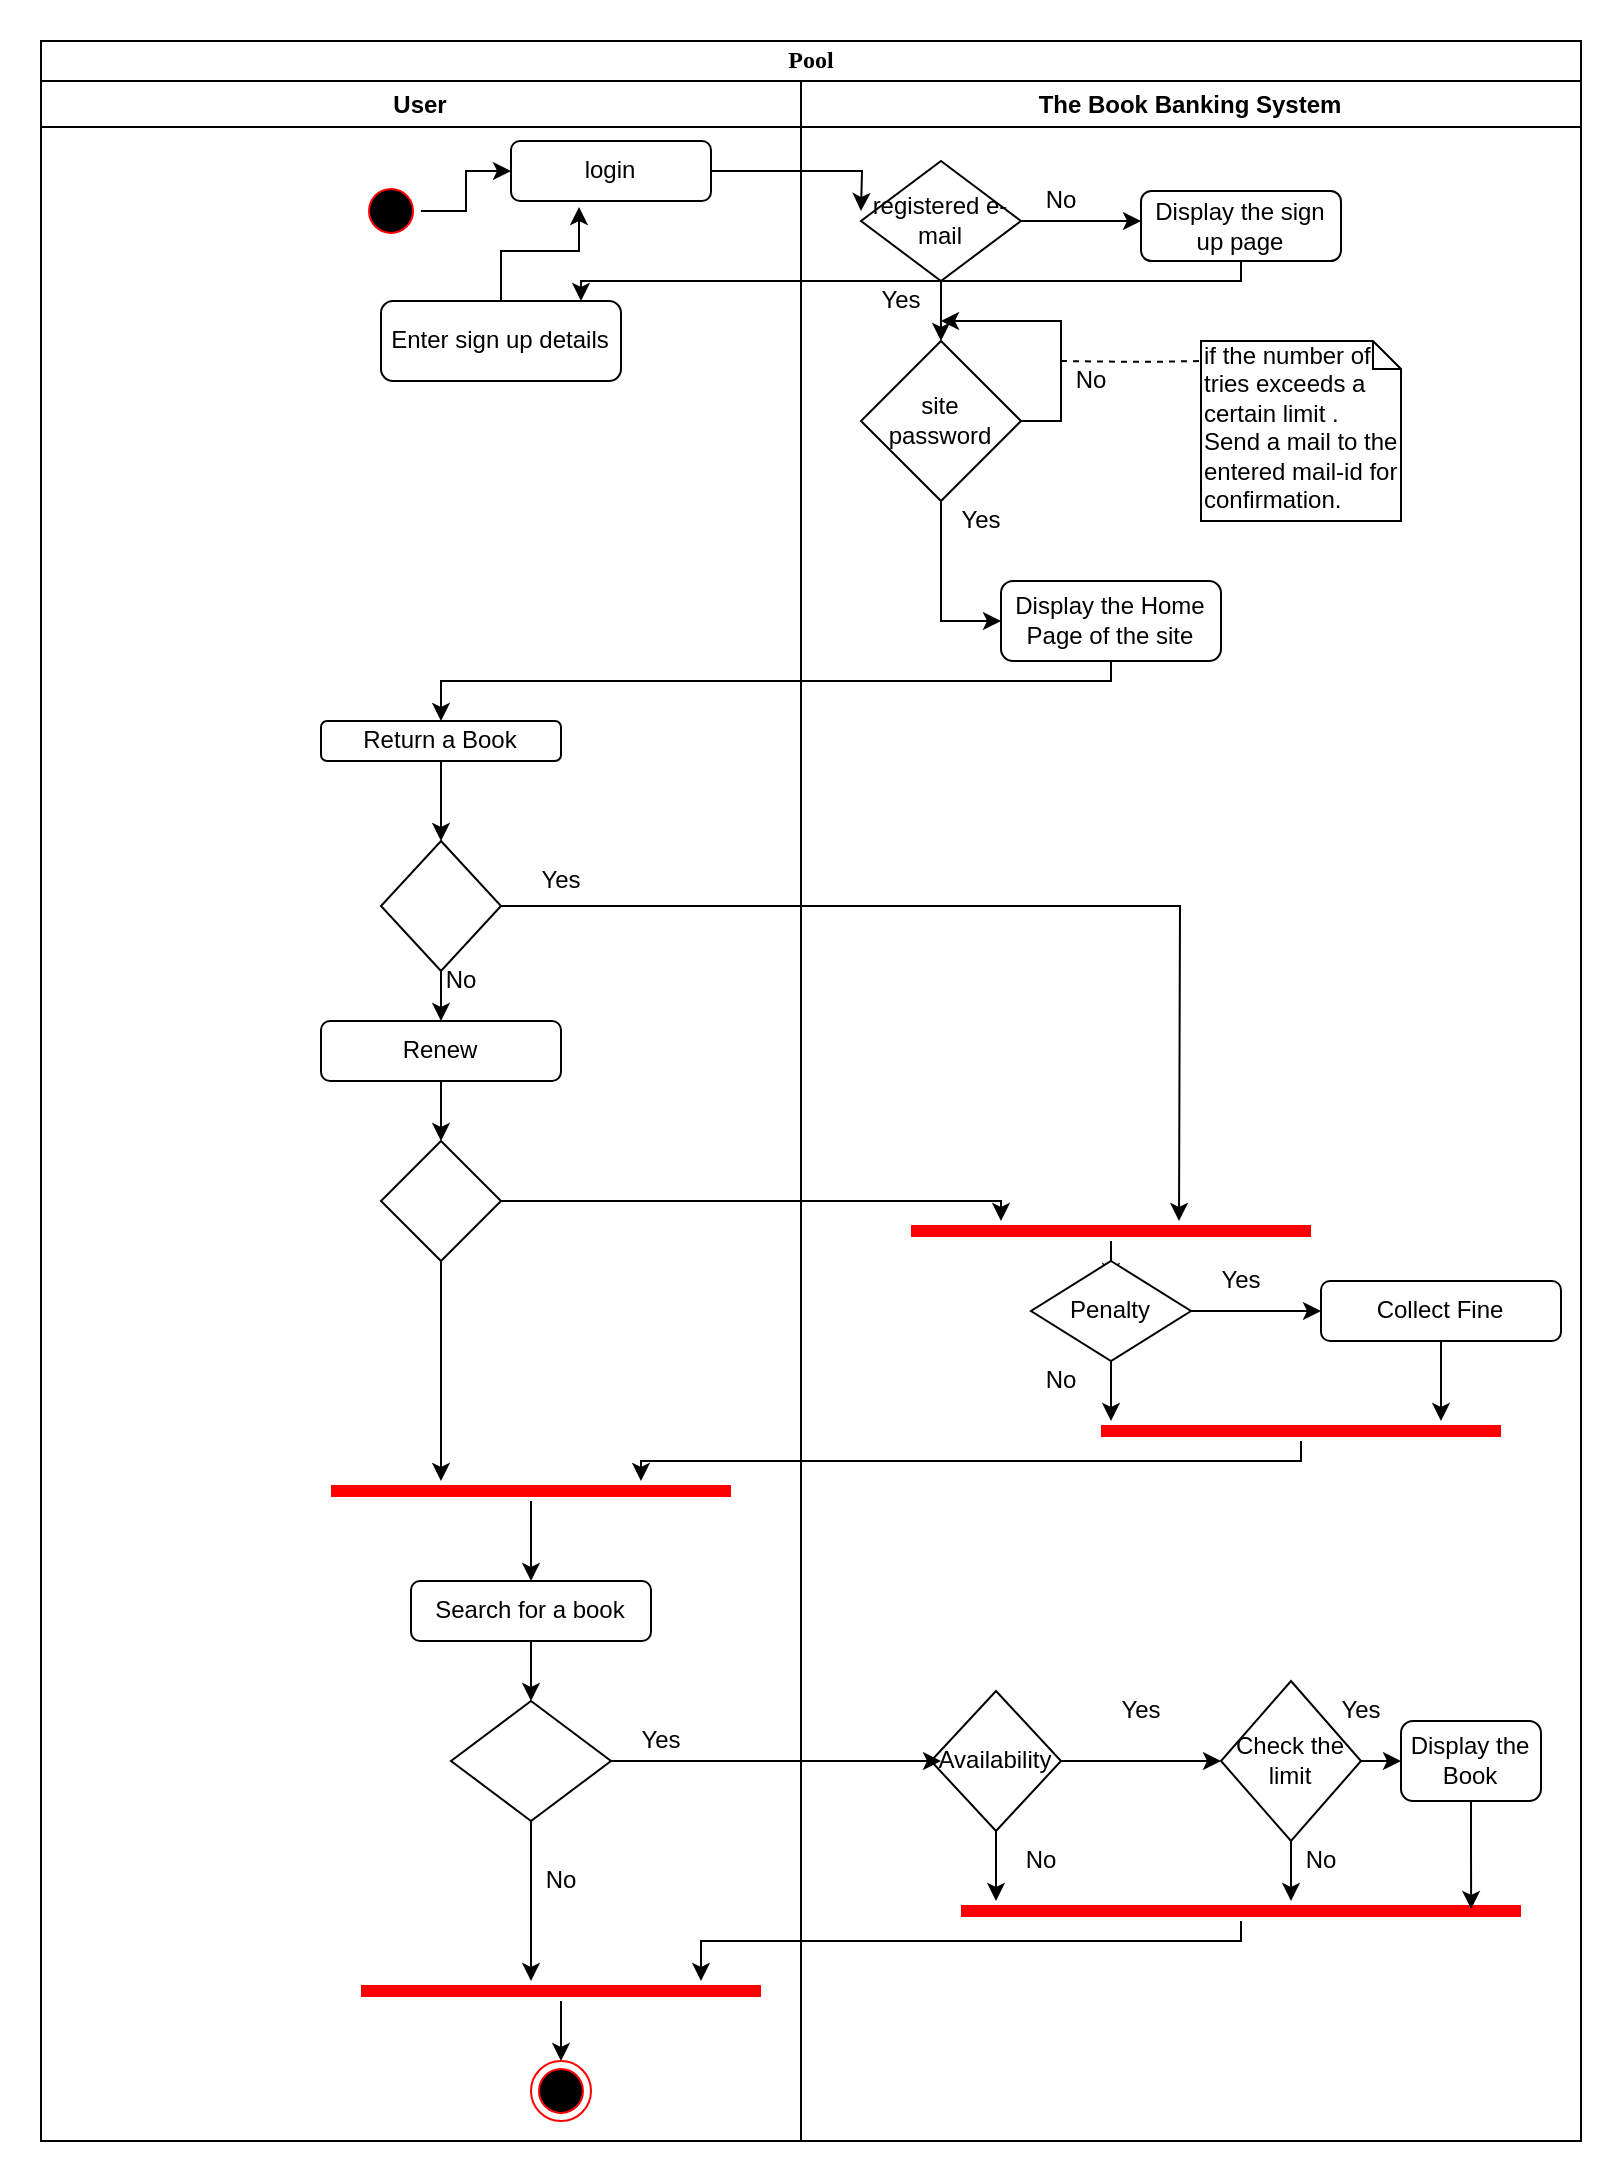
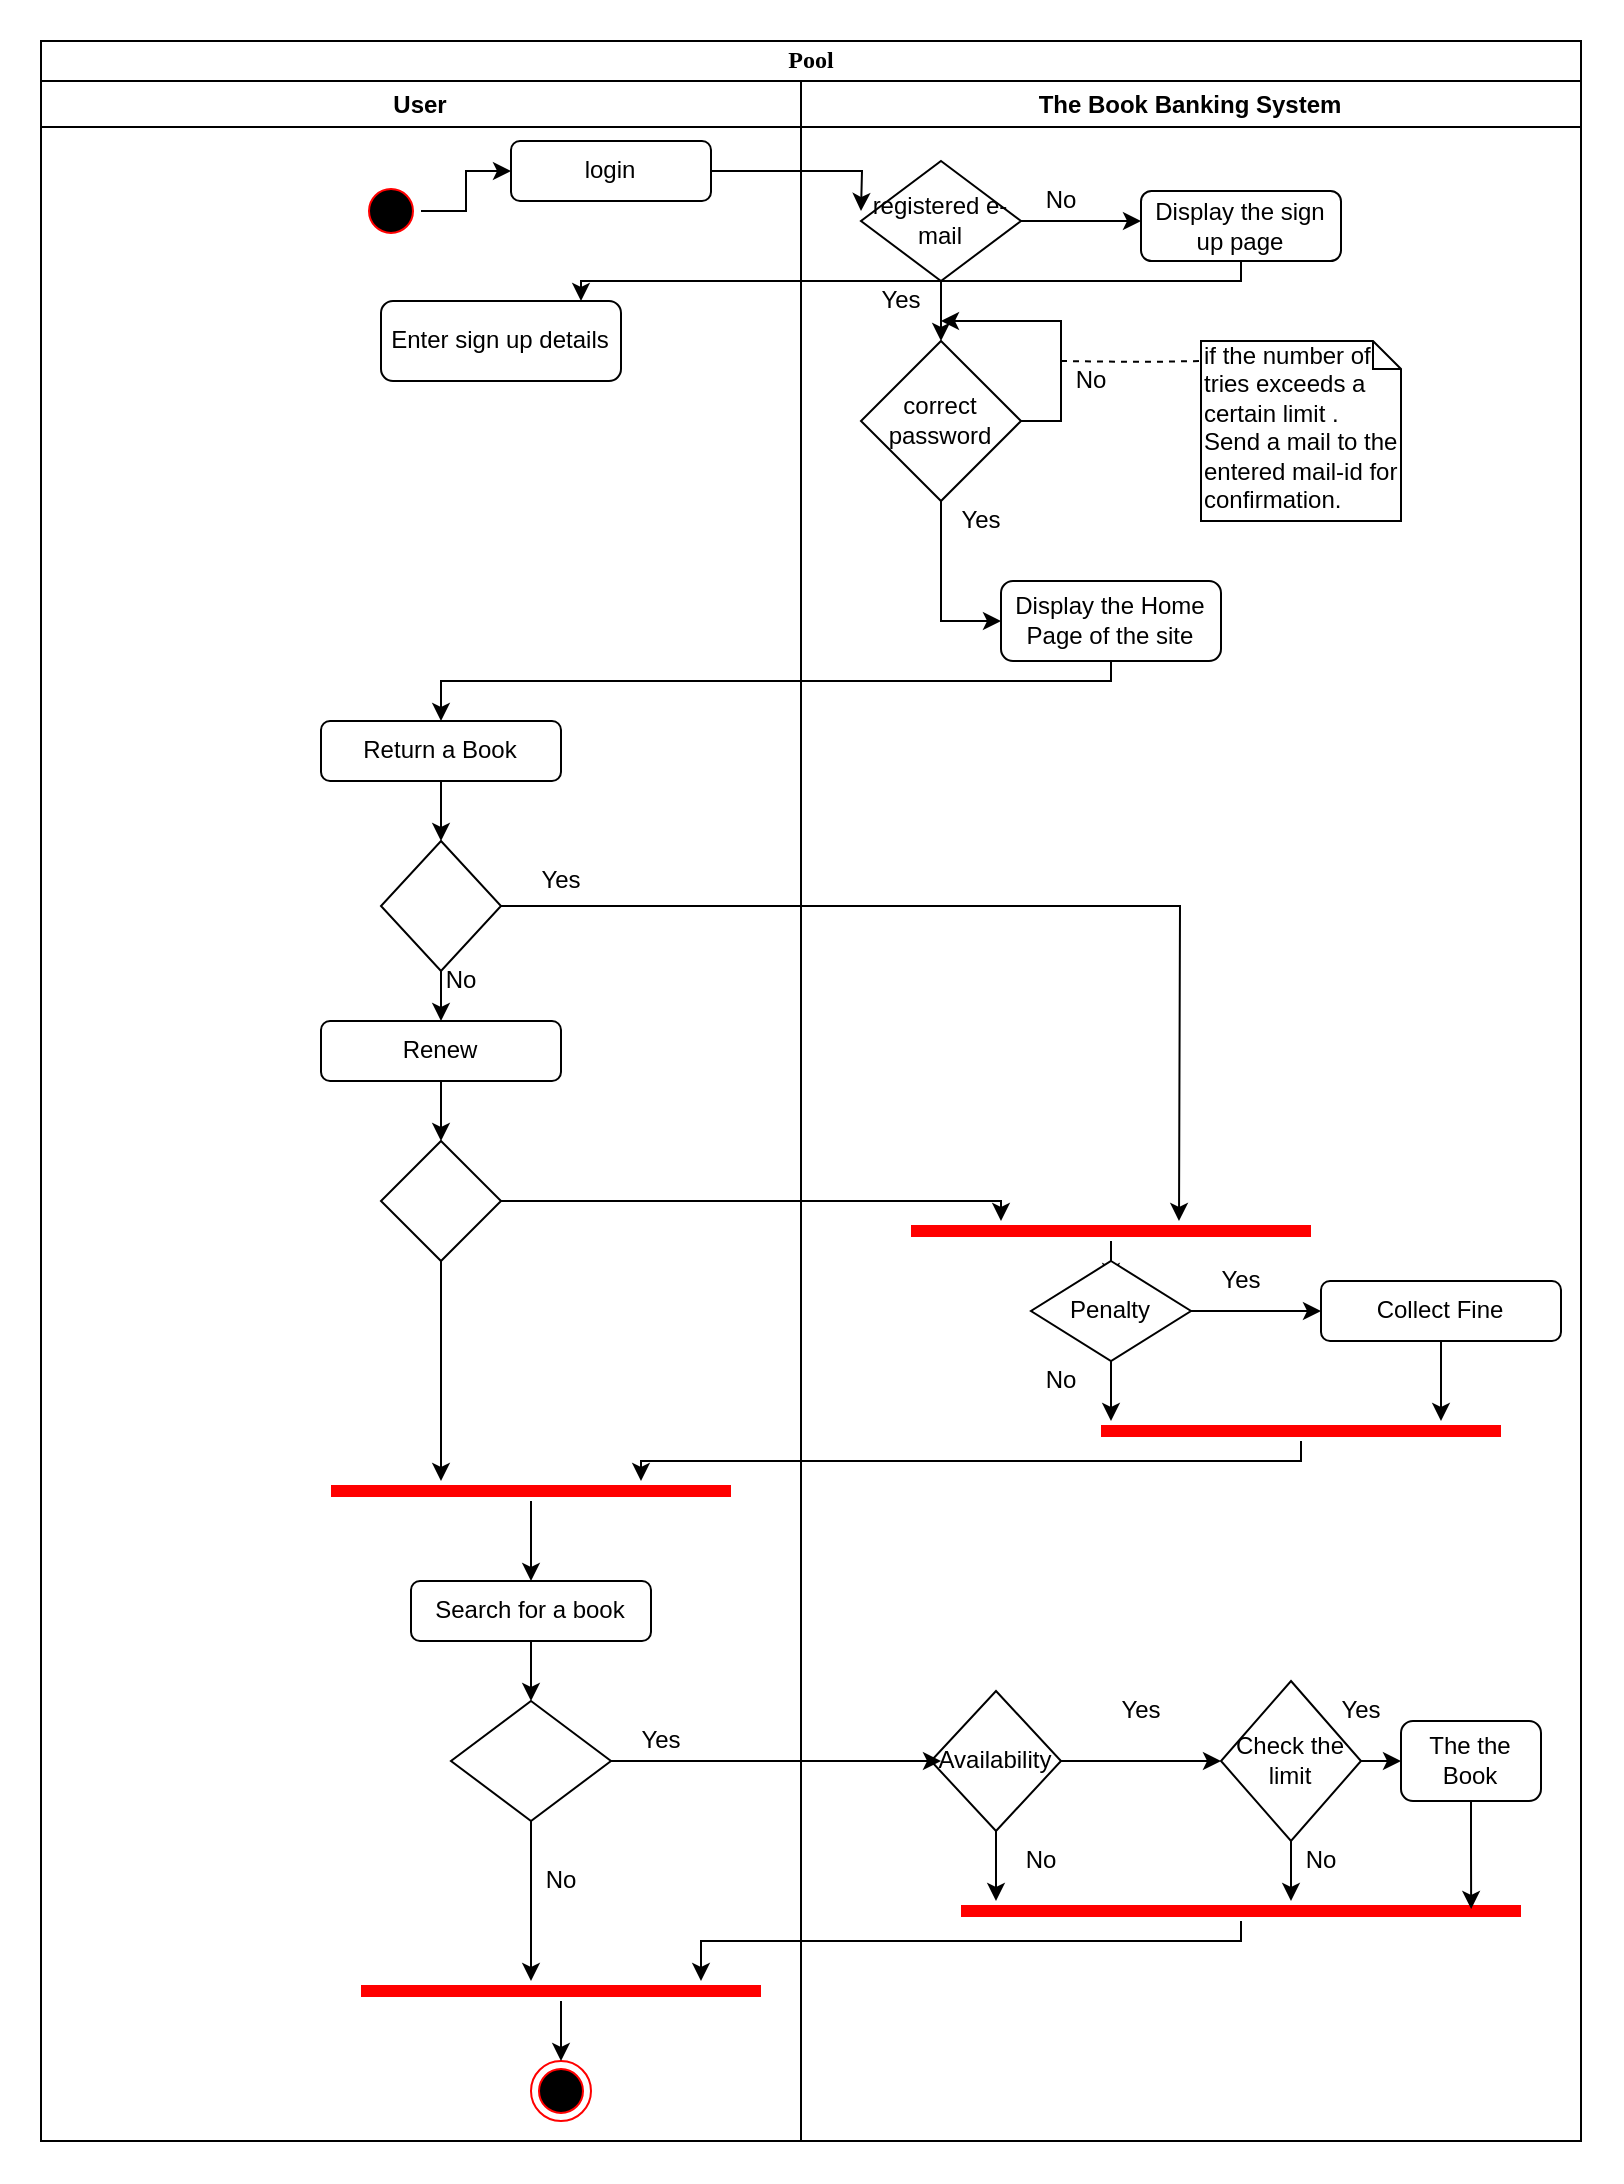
edge "Enter sign up details" -> "login": removed
node "site password": label "site password" -> "correct password"
node "Return a Book": size 240x40 -> 240x60
node "Display the Book": label "Display the Book" -> "The the Book"
